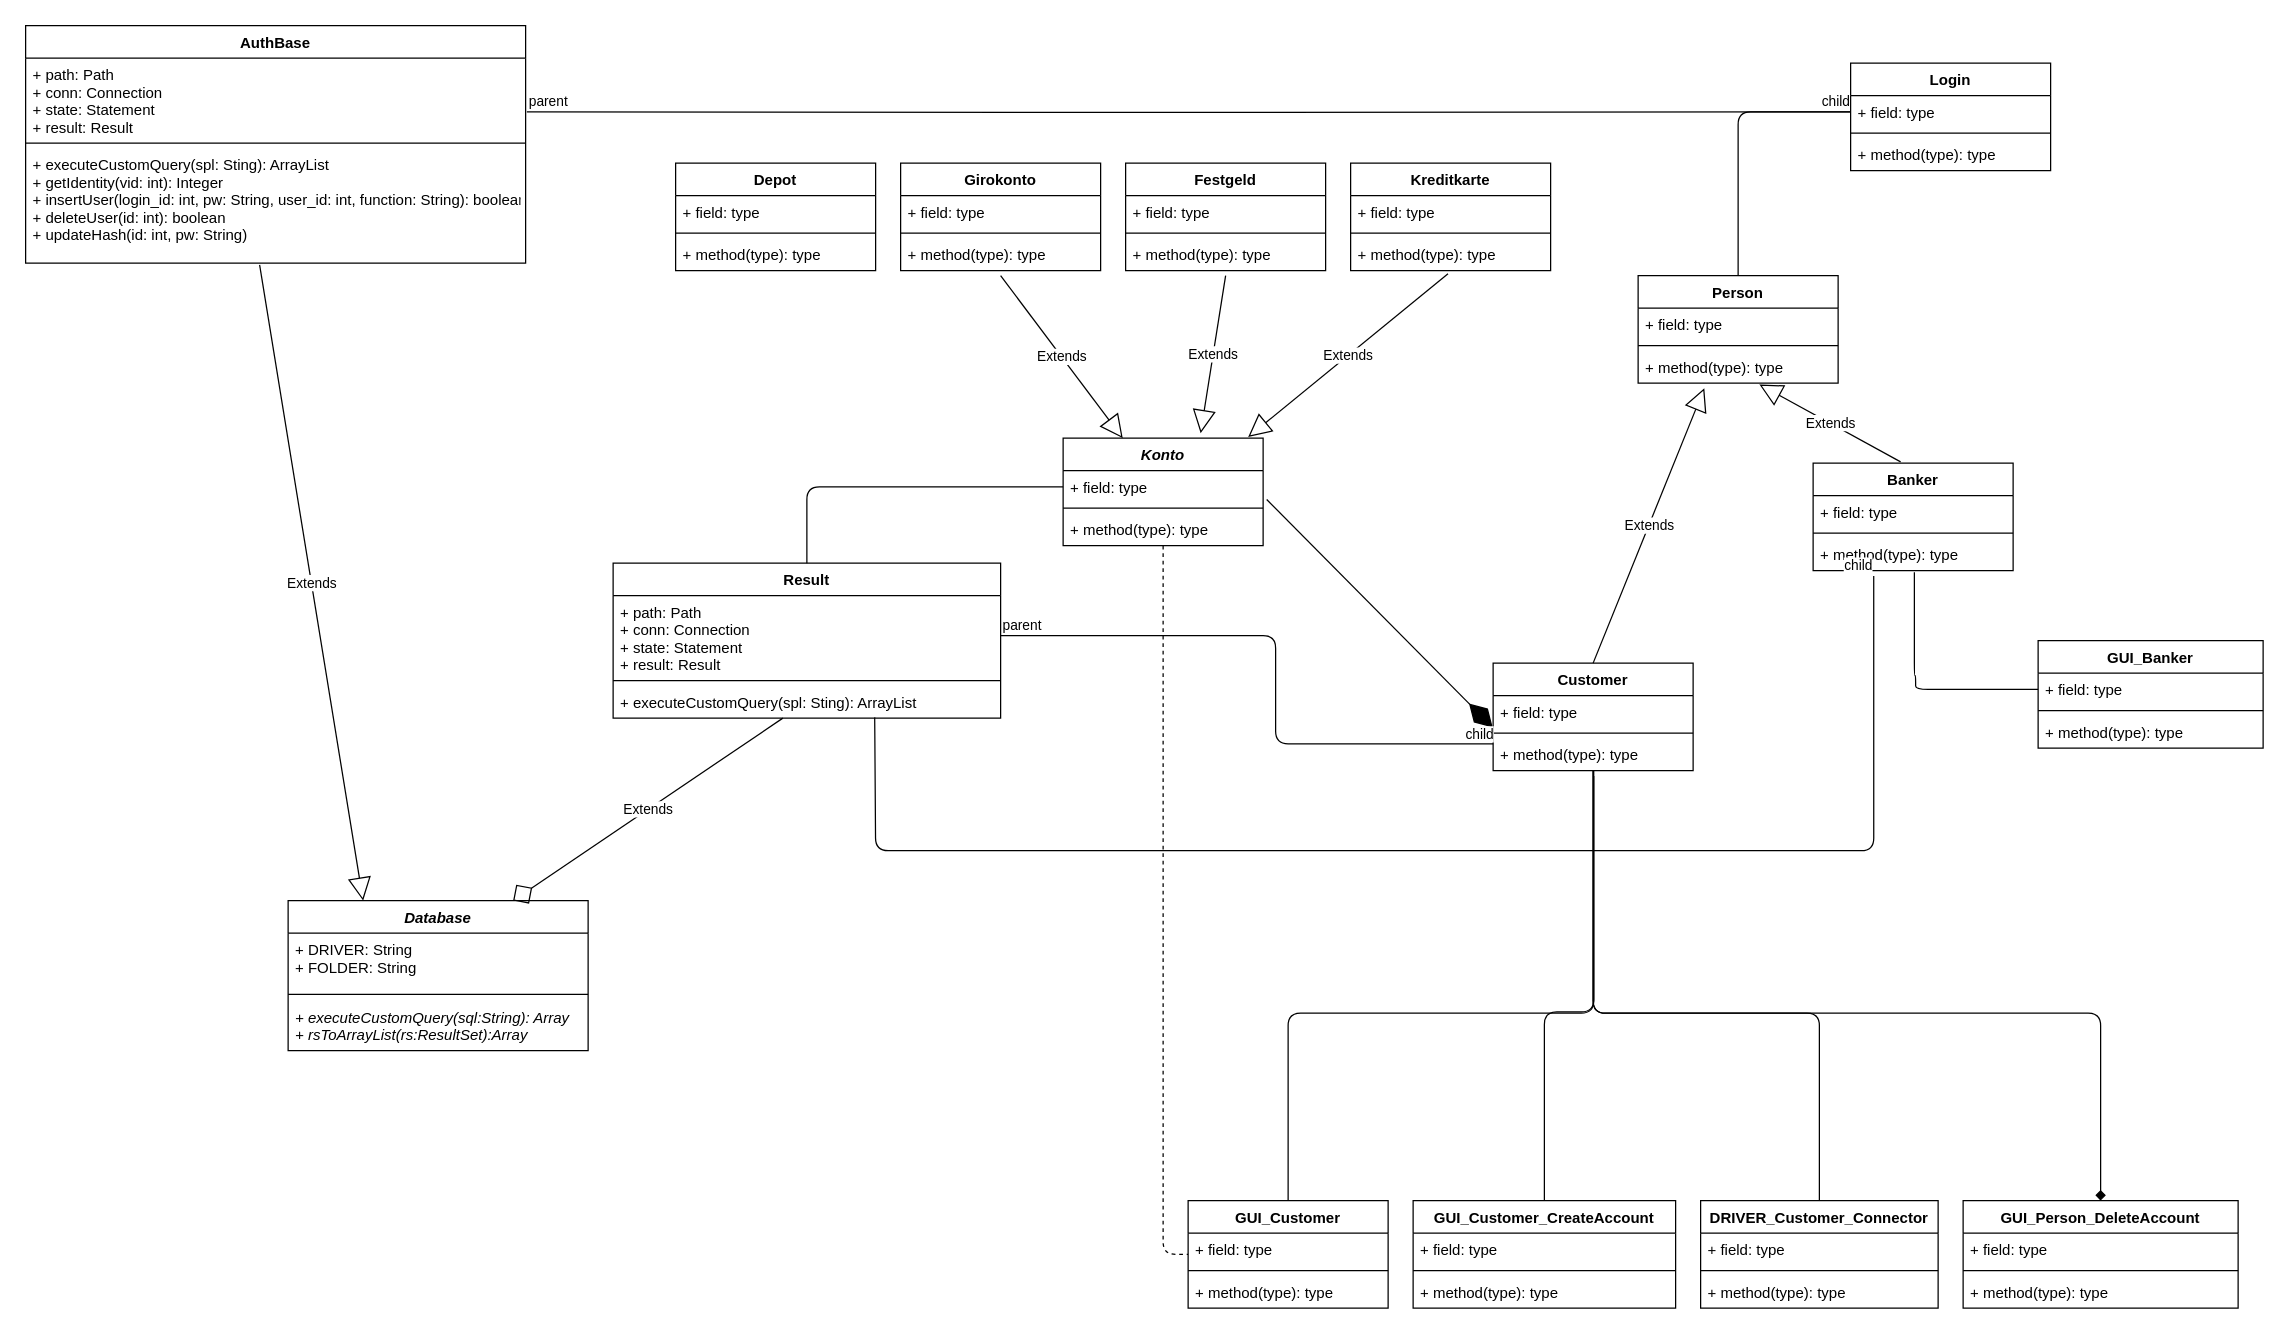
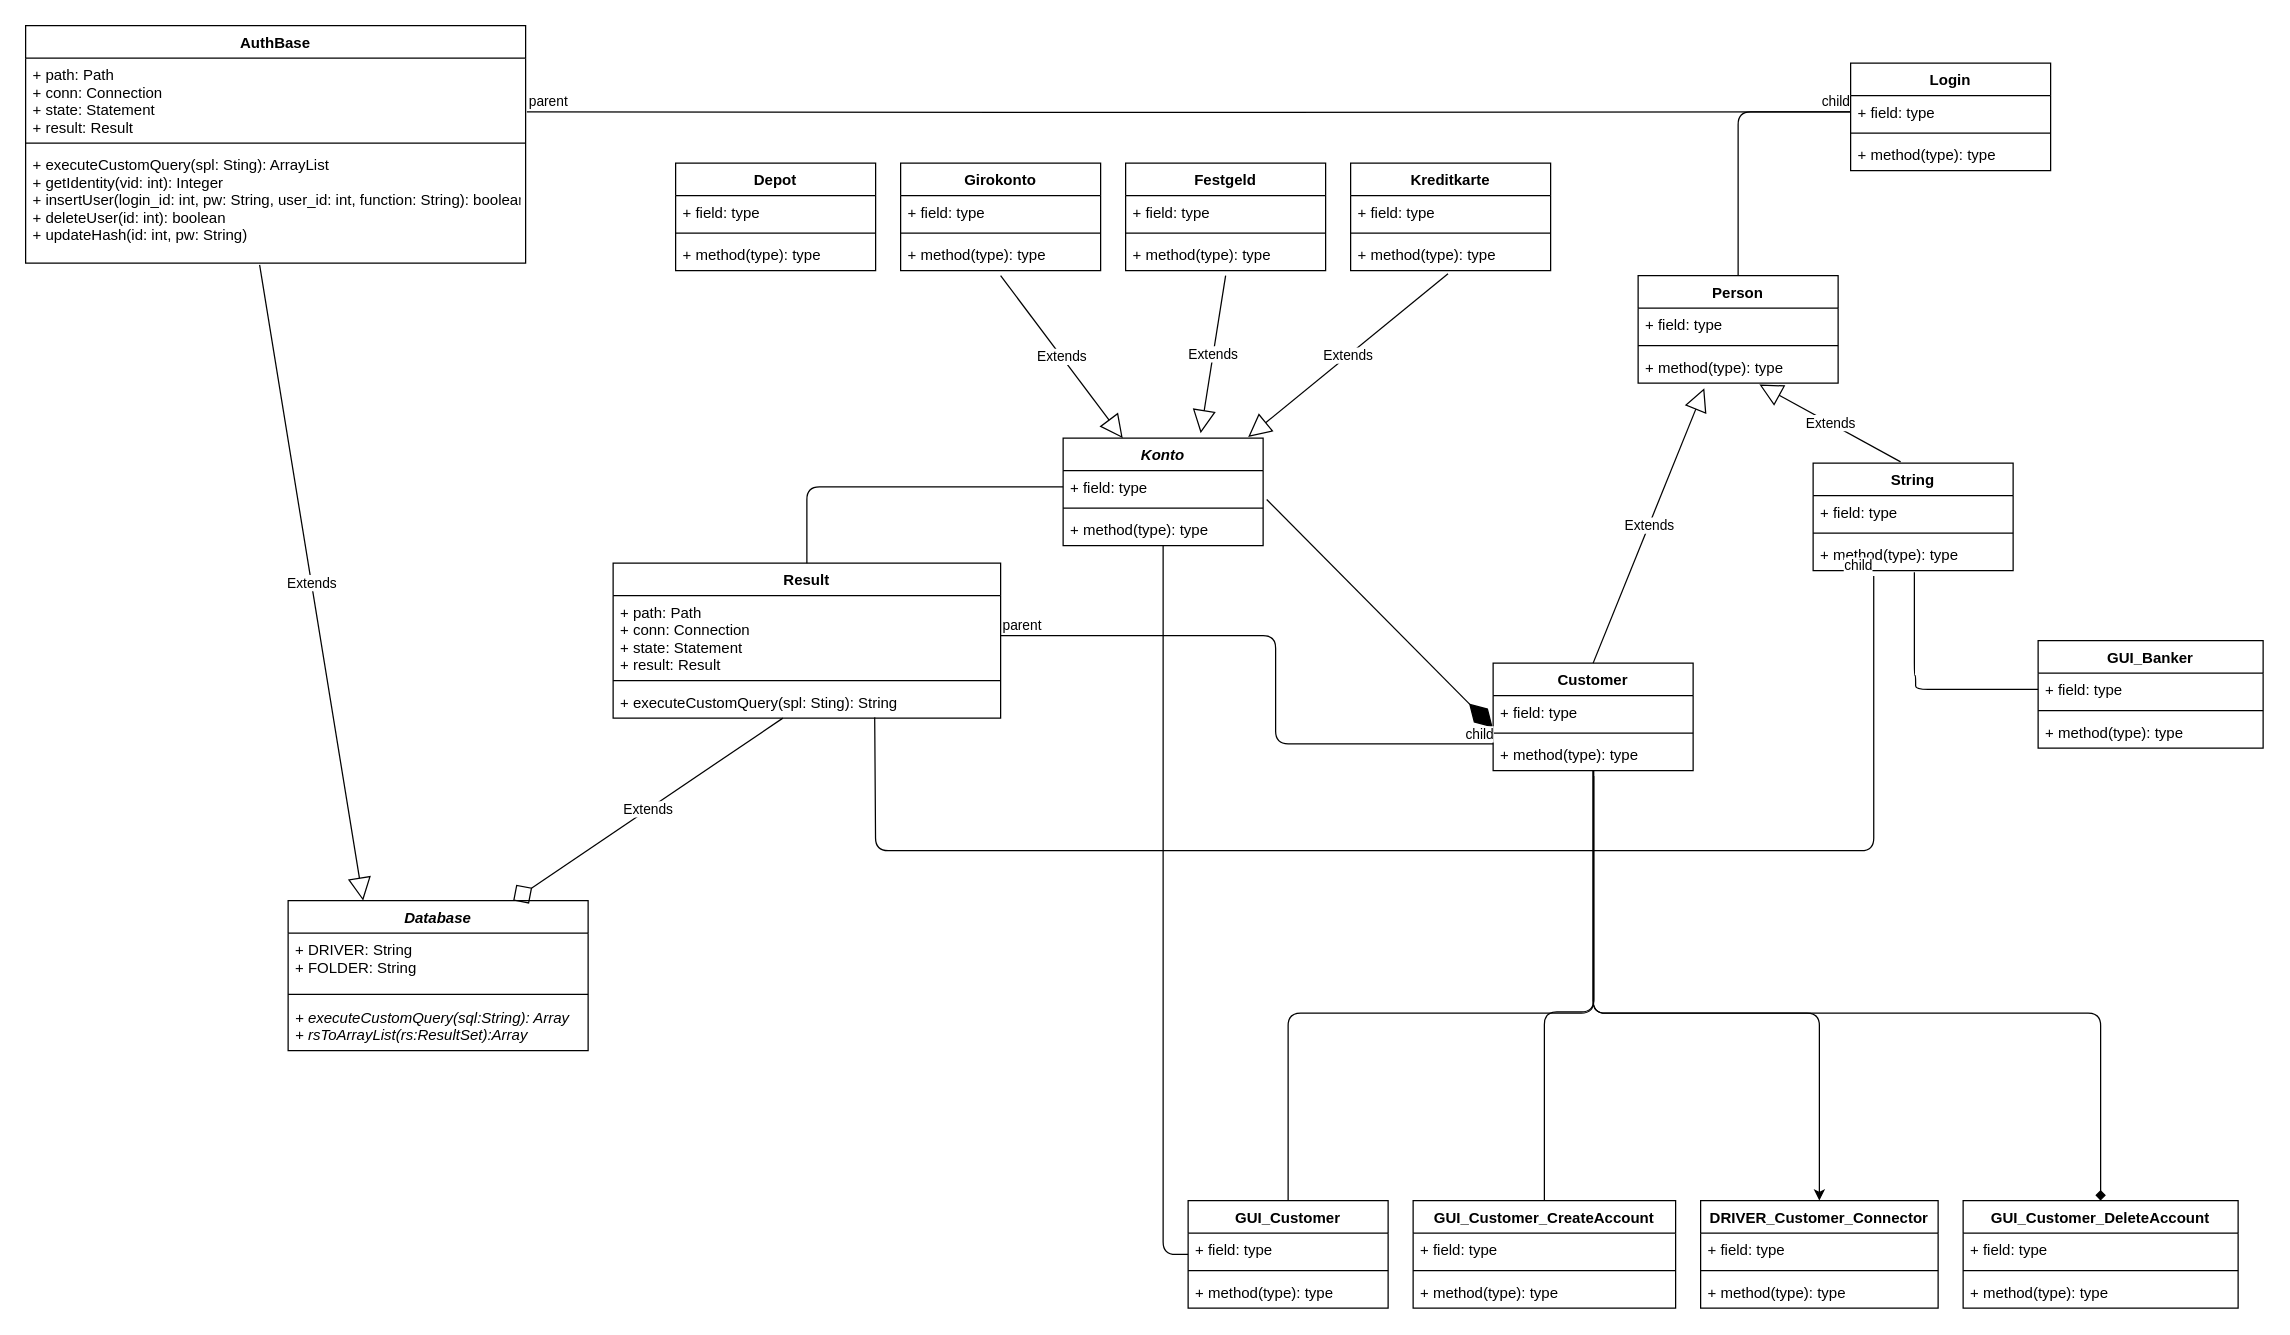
node "Banker": label "Banker" -> "String"
node "+ executeCustomQuery(spl: Sting): ArrayList": label "+ executeCustomQuery(spl: Sting): ArrayList" -> "+ executeCustomQuery(spl: Sting): String"
edge "Konto" -- "GUI_Customer": style dashed -> solid
edge "Customer" -- "DRIVER_Customer_Connector": arrowhead none -> classic
node "GUI_Person_DeleteAccount": label "GUI_Person_DeleteAccount" -> "GUI_Customer_DeleteAccount"
